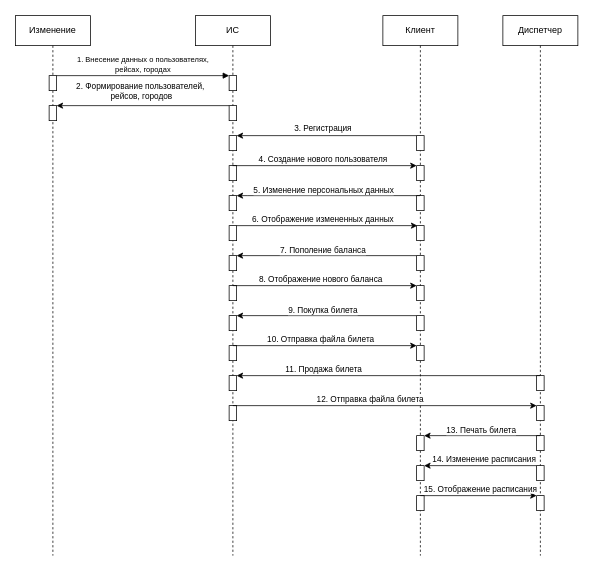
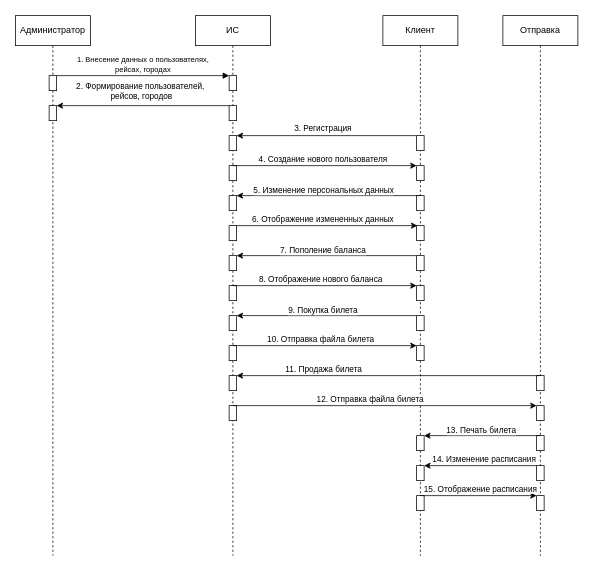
node "Изменение": label "Изменение" -> "Администратор"
node "Диспетчер": label "Диспетчер" -> "Отправка"
